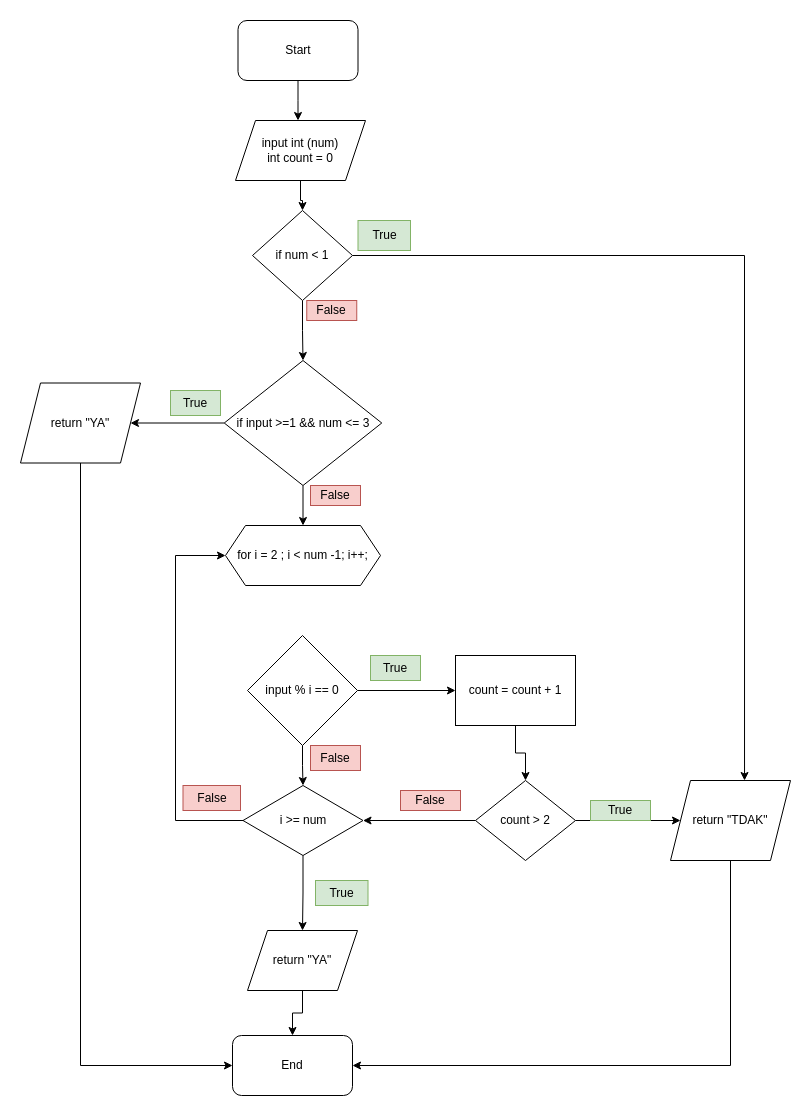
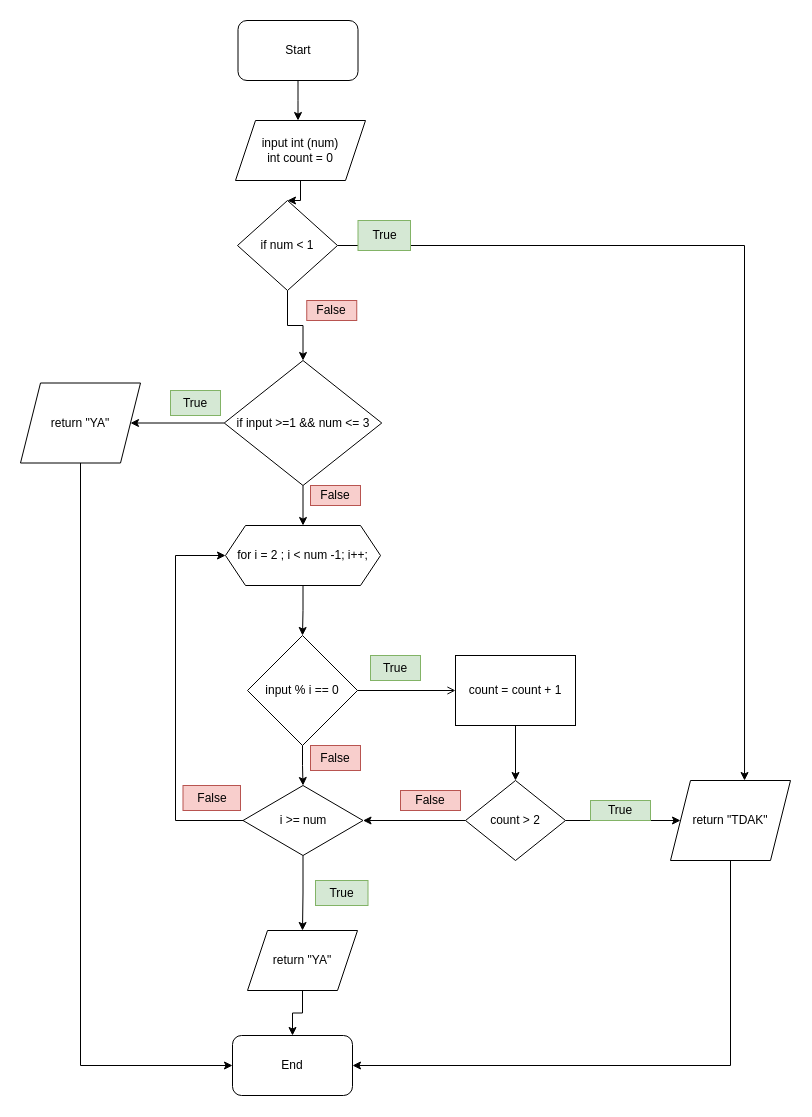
node "if num < 1": moved (303, 256) -> (288, 246)
edge "for i = 2 ; i < num -1; i++;" -> "input % i == 0": added
edge "input % i == 0" -> "count = count + 1": arrowhead classic -> open
node "count > 2": moved (526, 821) -> (516, 821)
